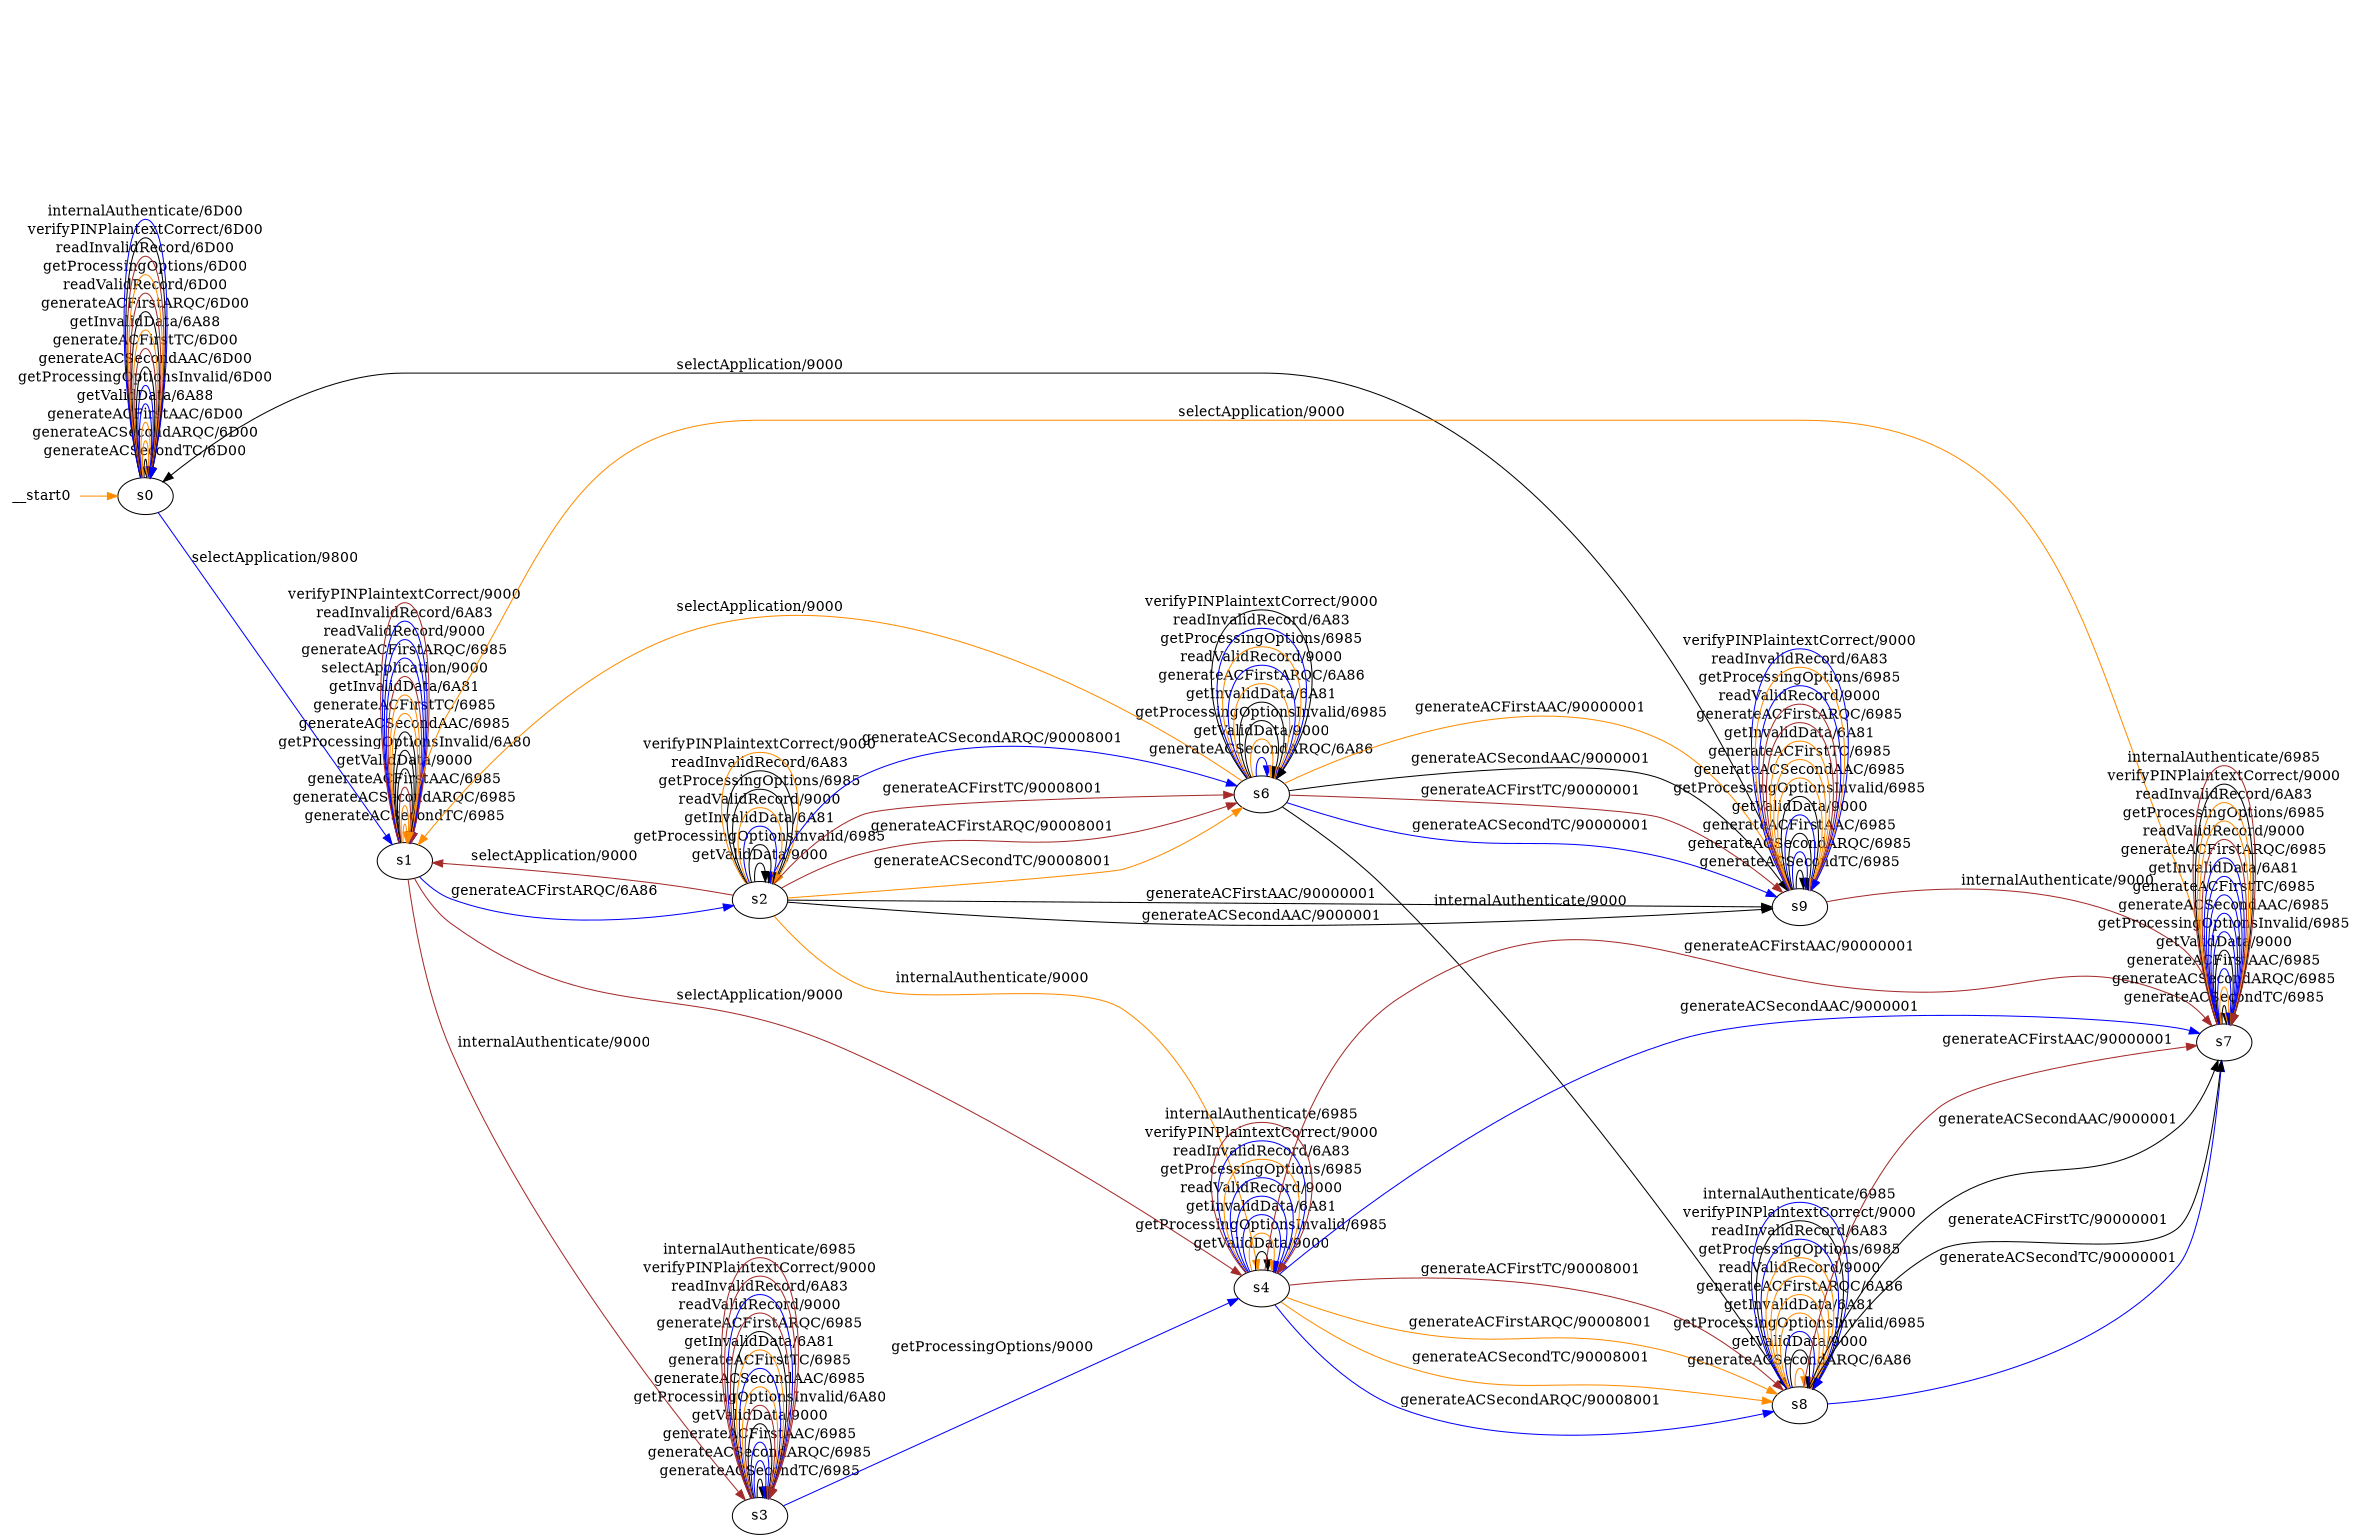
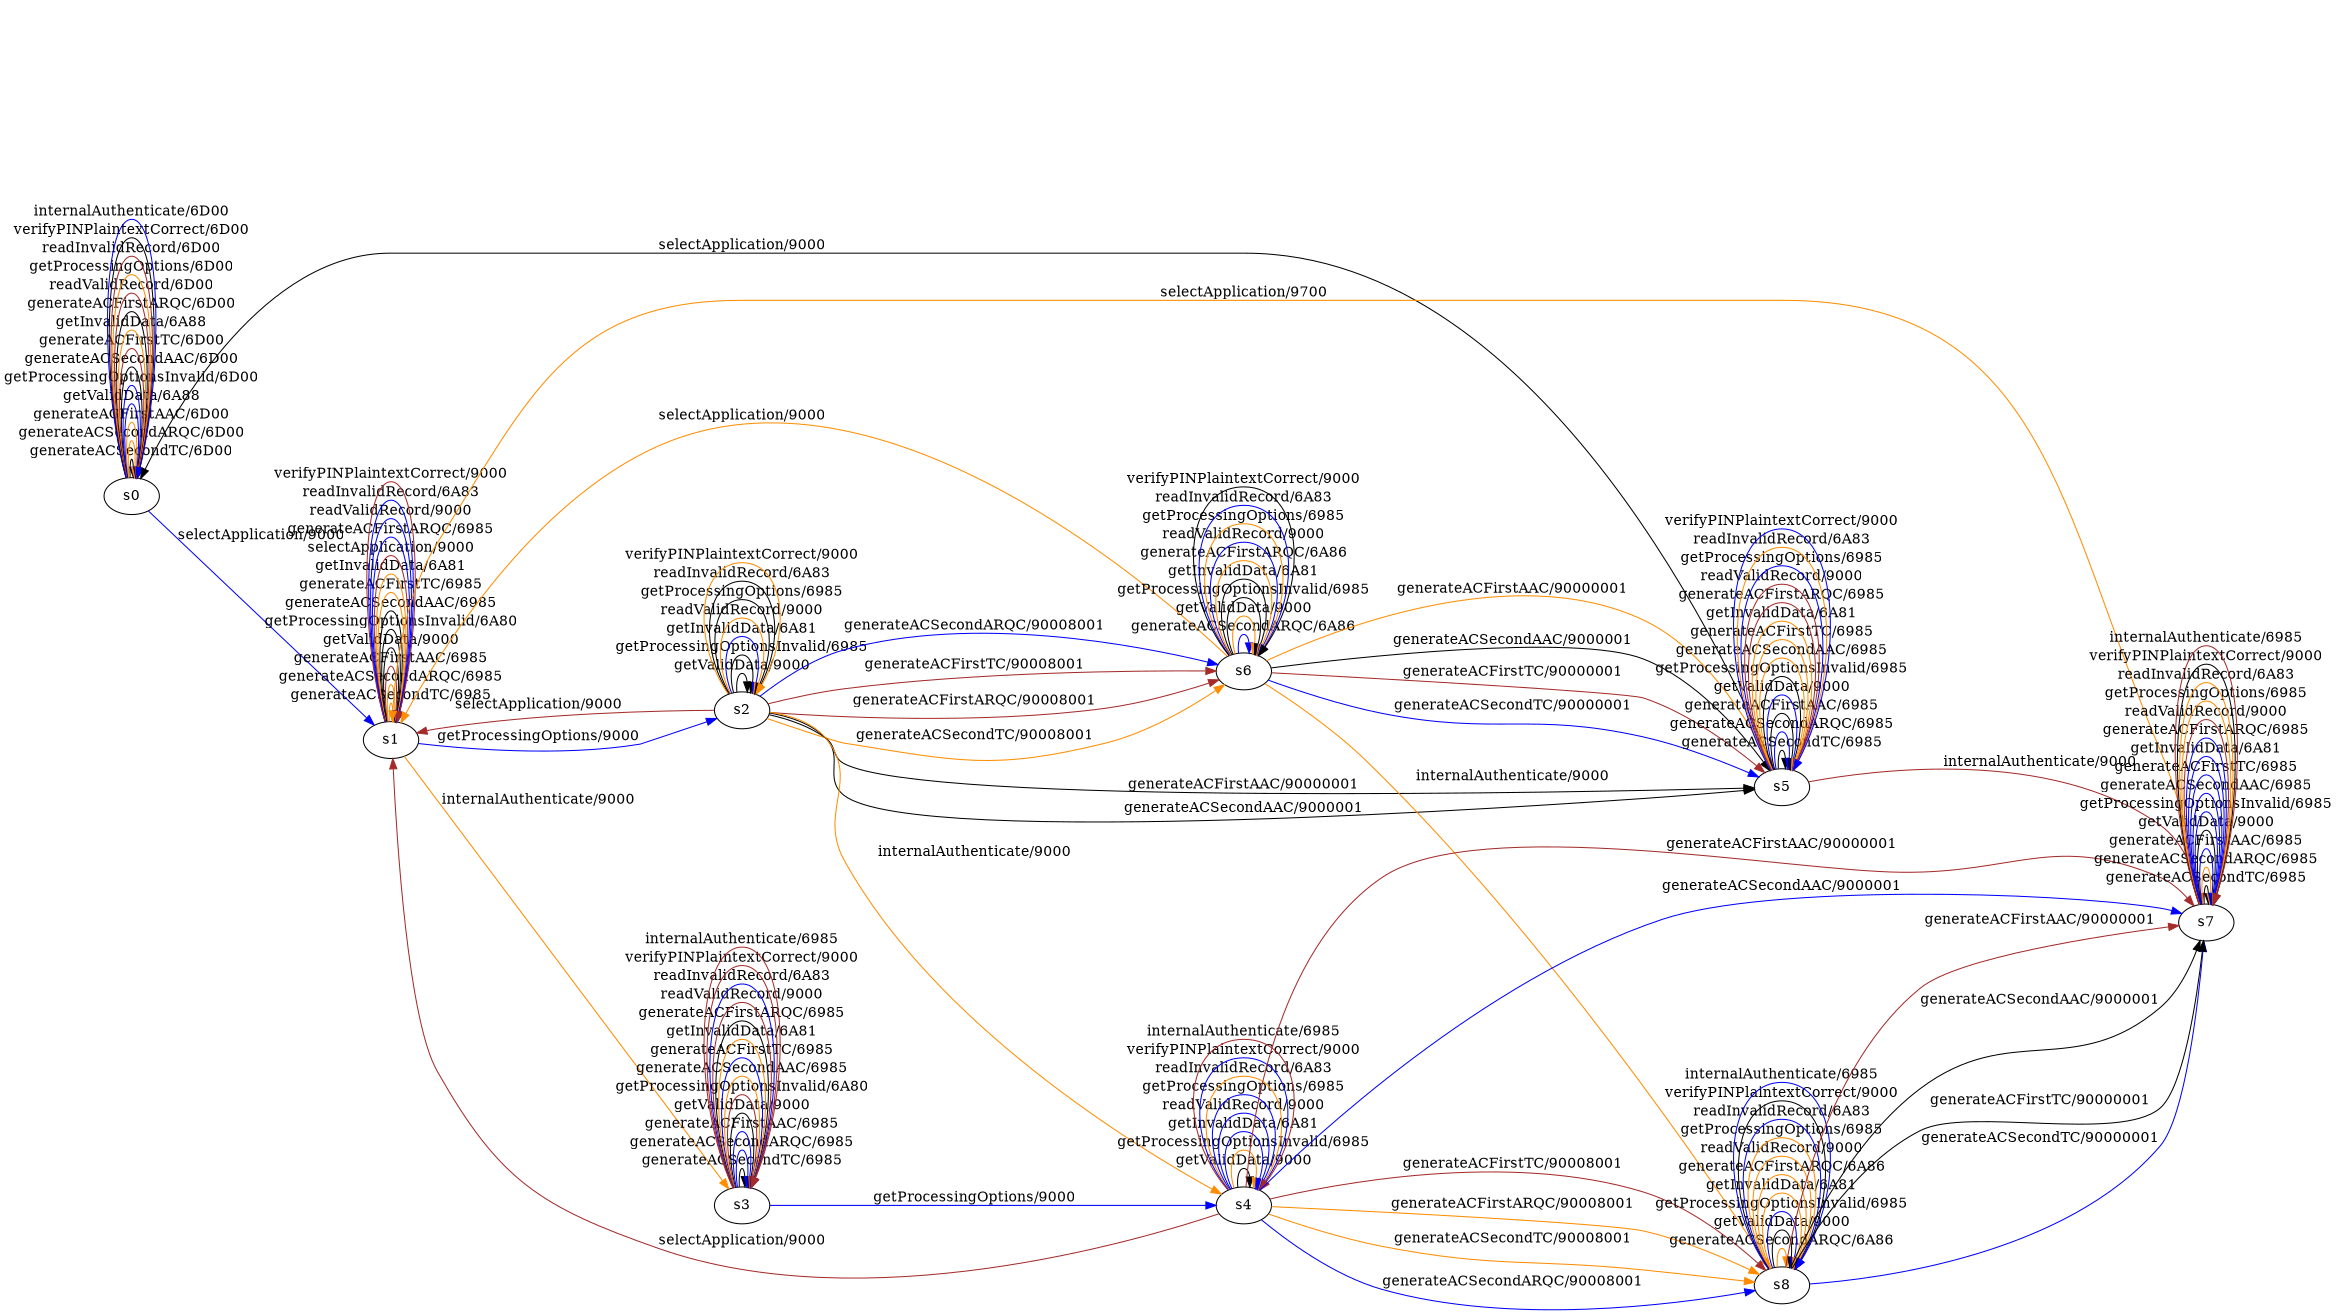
edge "s7" -> "s1": label "selectApplication/9000" -> "selectApplication/9700"
node "__start0": removed
edge "s0" -> "s1": label "selectApplication/9800" -> "selectApplication/9000"
edge "s1" -> "s2": label "generateACFirstARQC/6A86" -> "getProcessingOptions/9000"
node "s9": label "s9" -> "s5"
edge "s1" -> "s4": reversed
edge "s6" -> "s8": color black -> darkorange
edge "s1" -> "s3": color brown -> darkorange
